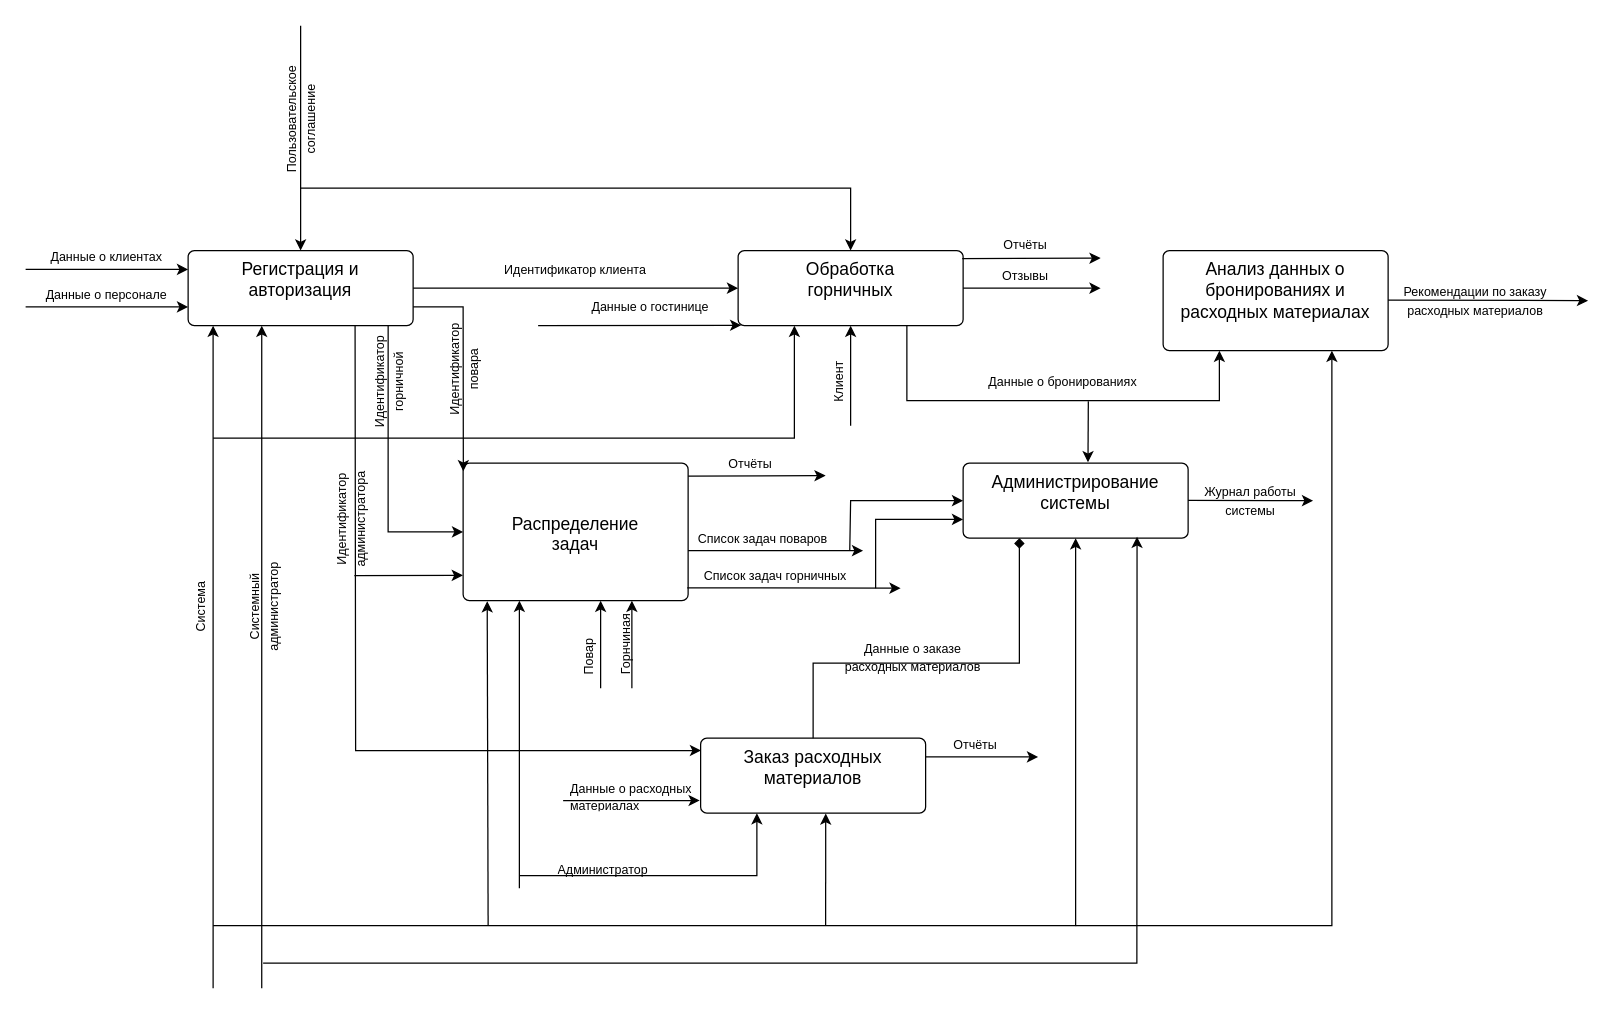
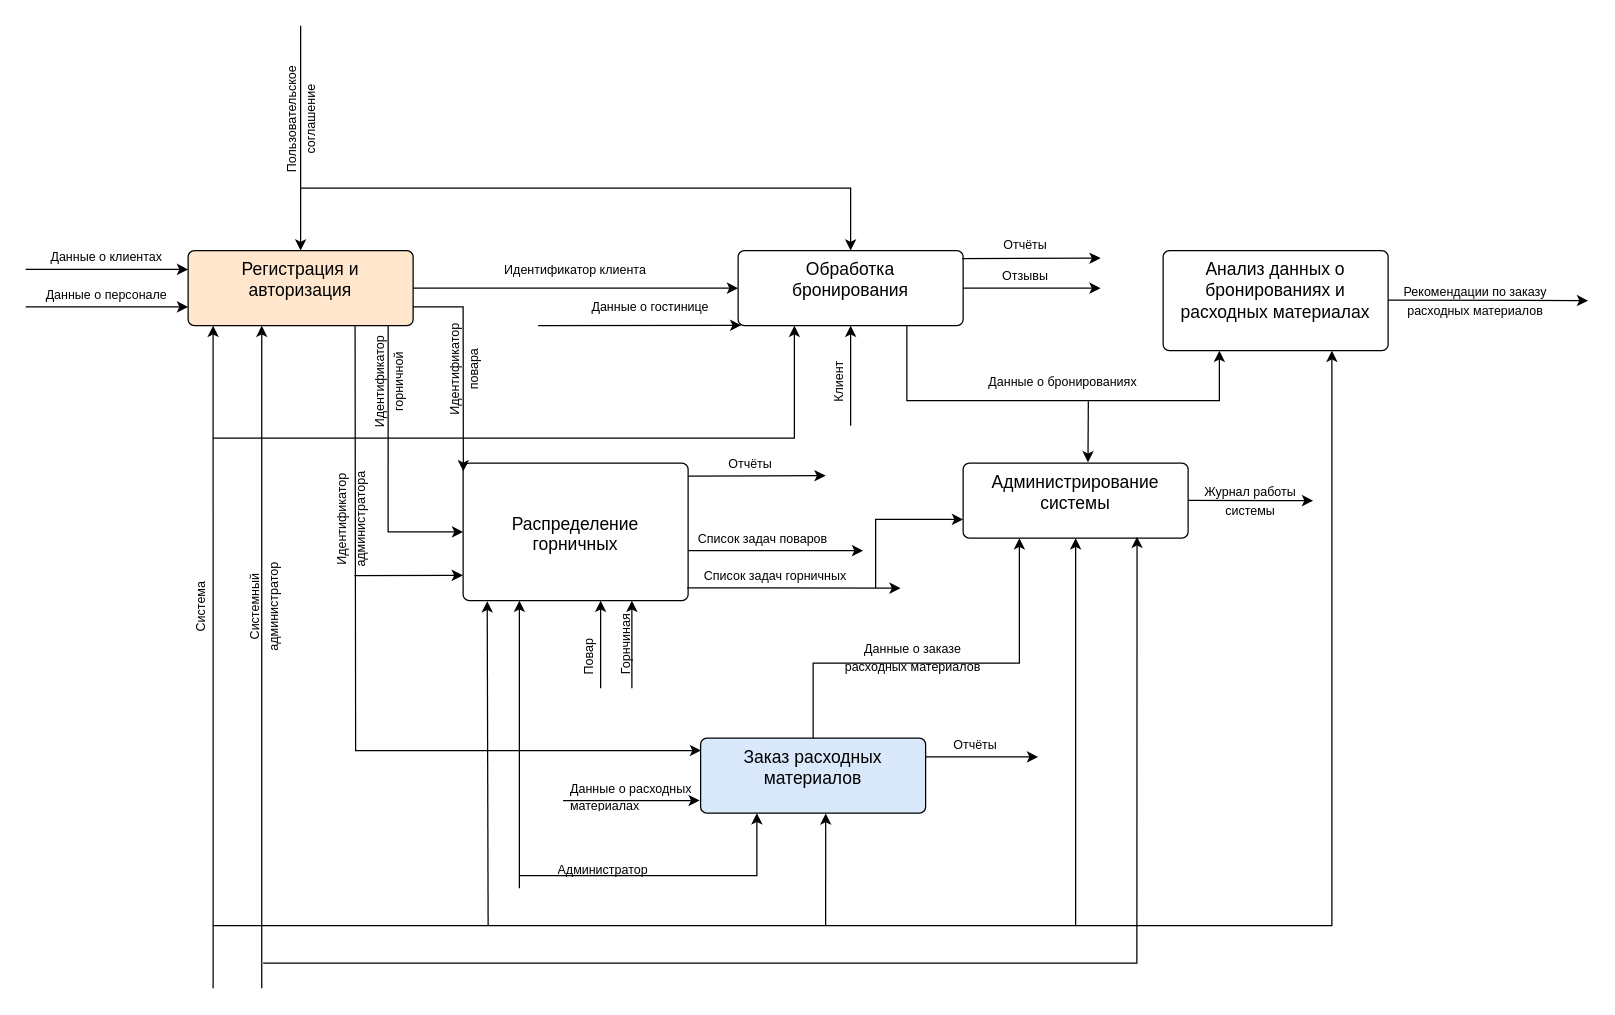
node "Обработка горничных": label "Обработка горничных" -> "Обработка бронирования"
node "Регистрация и авторизация": fillcolor #ffffff -> #ffe6cc
node "Распределение задач": label "Распределение задач" -> "Распределение горничных"
edge "Список задач поваров" -> "Администрирование системы": removed
edge "Заказ расходных материалов" -> "Администрирование системы": arrowhead diamond -> classic
node "Заказ расходных материалов": fillcolor #ffffff -> #dae8fc
